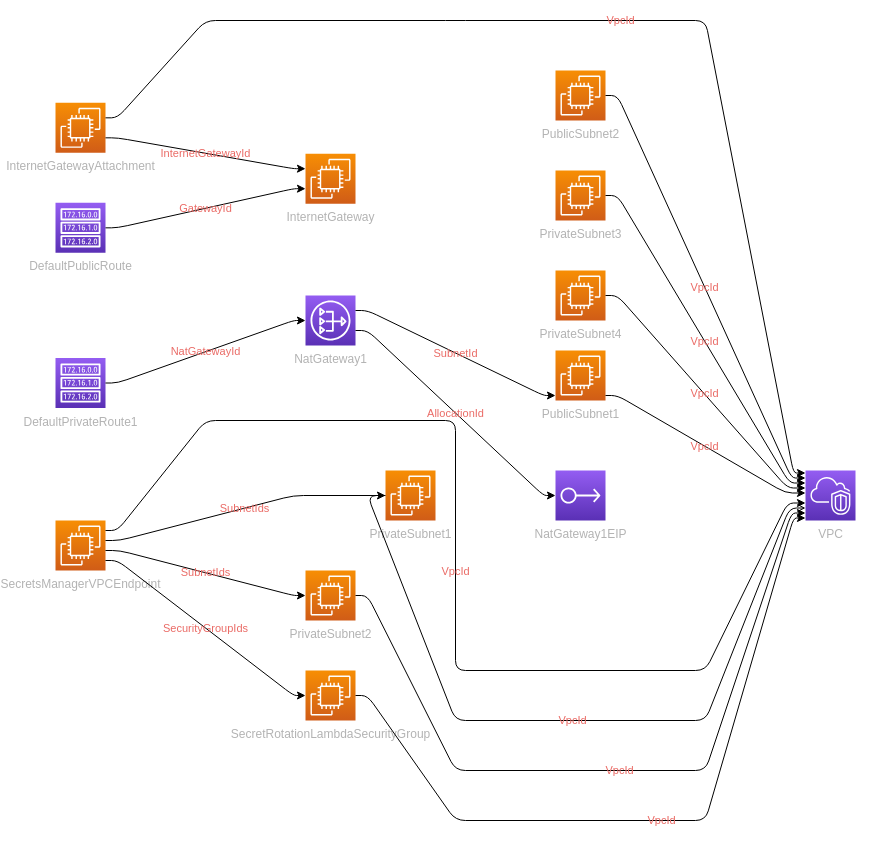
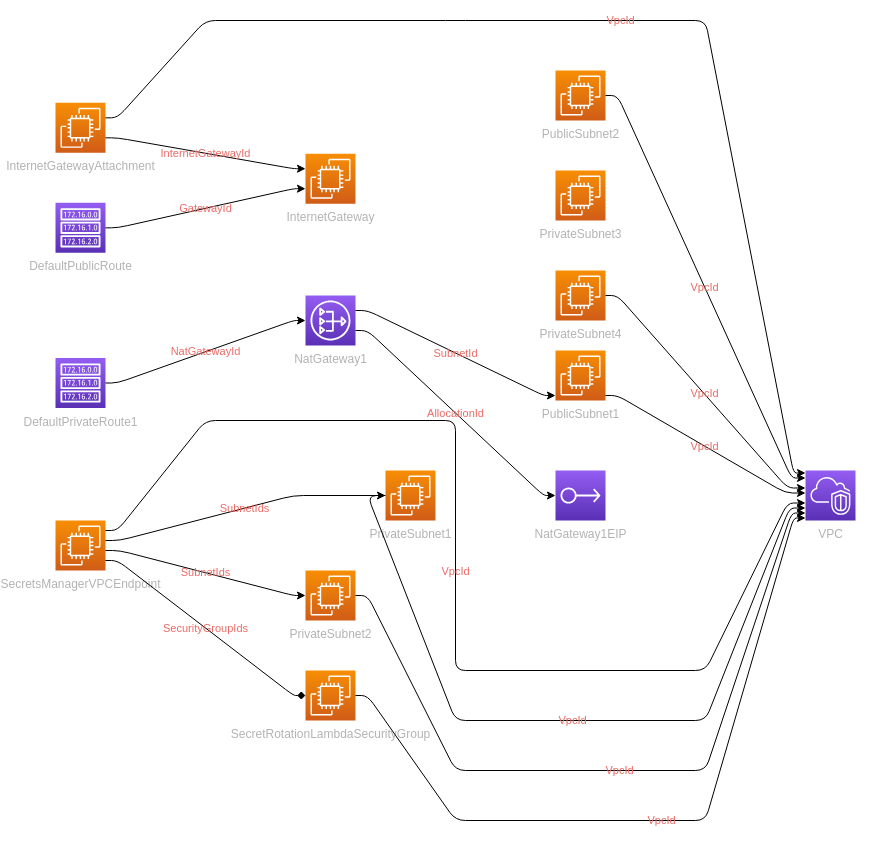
edge "PrivateSubnet3" -> "VPC": removed, label "VpcId"
edge "PrivateSubnet1" -> "VPC": arrowhead open -> classic
edge "SecretsManagerVPCEndpoint" -> "SecretRotationLambdaSecurityGroup": arrowhead classic -> diamond
